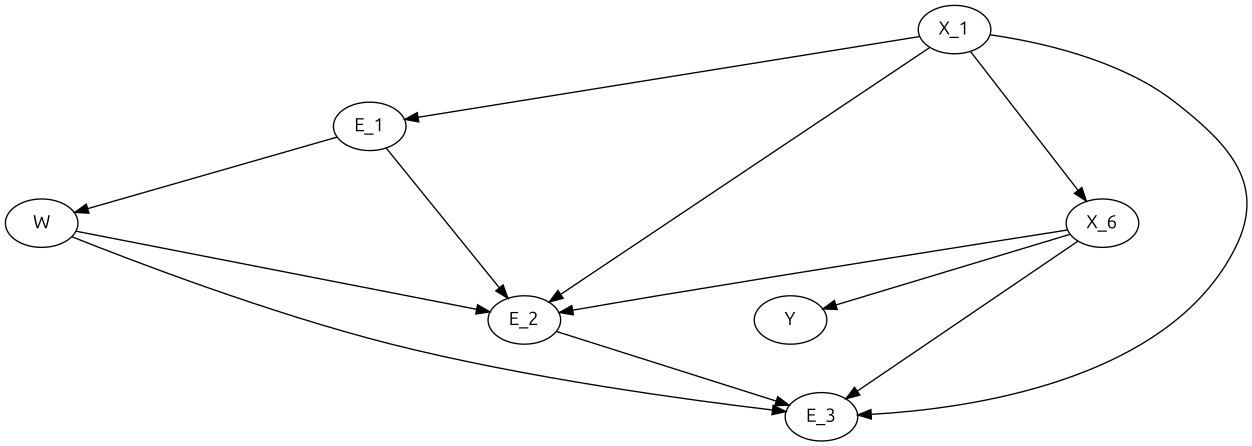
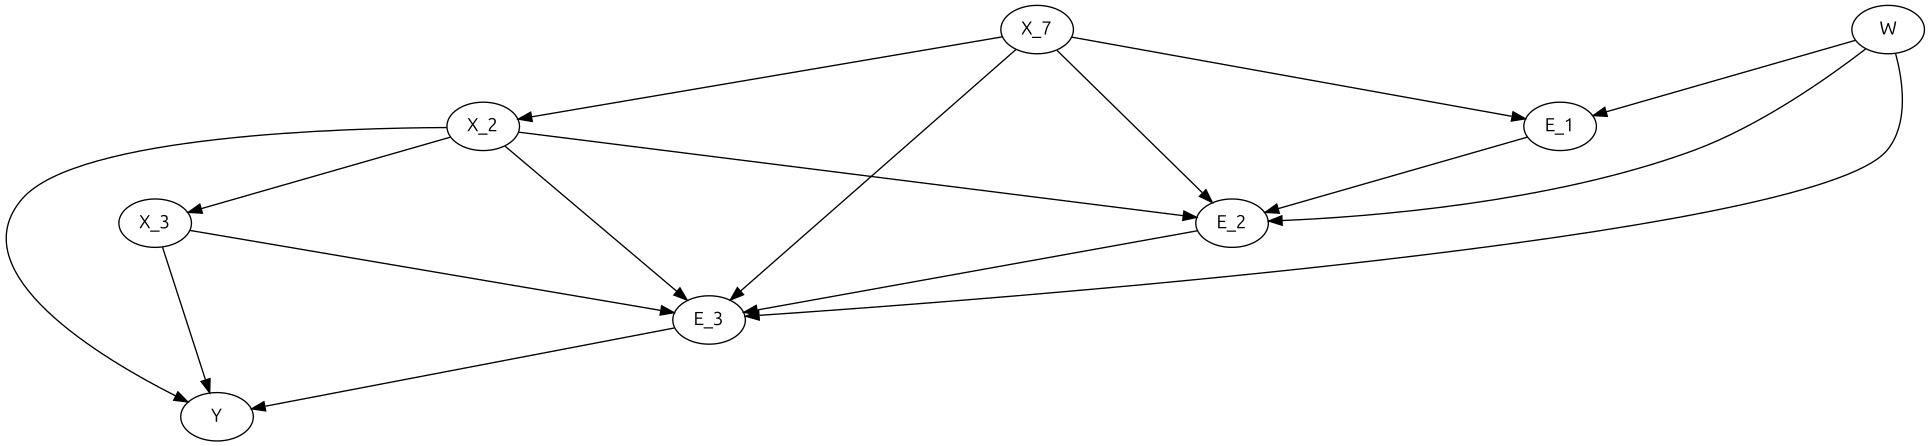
node "X_1": label "X_1" -> "X_7"
edge "E_1" -> "W": reversed
node "X_3": added
node "X_6": label "X_6" -> "X_2"
edge "E_3" -> "Y": added
